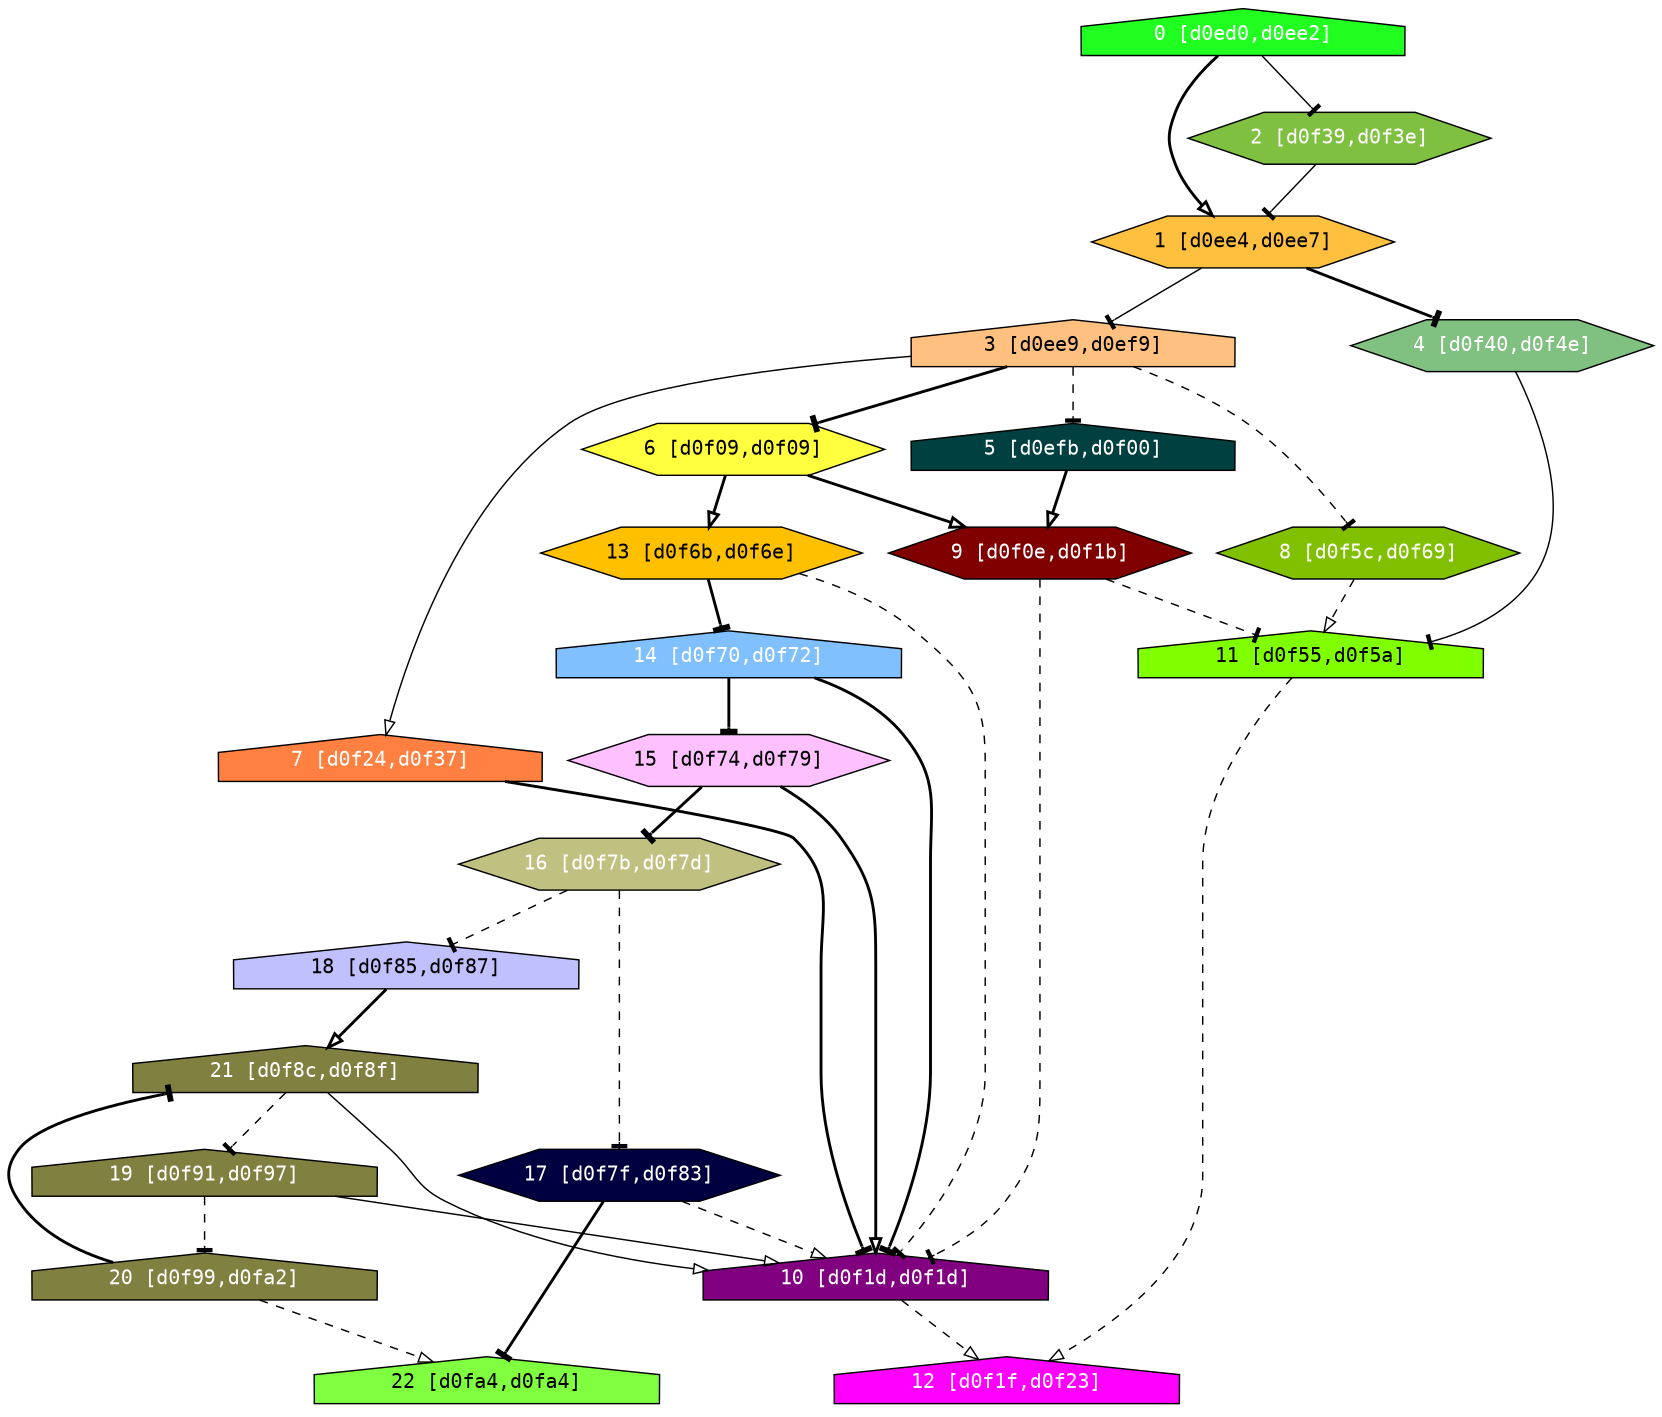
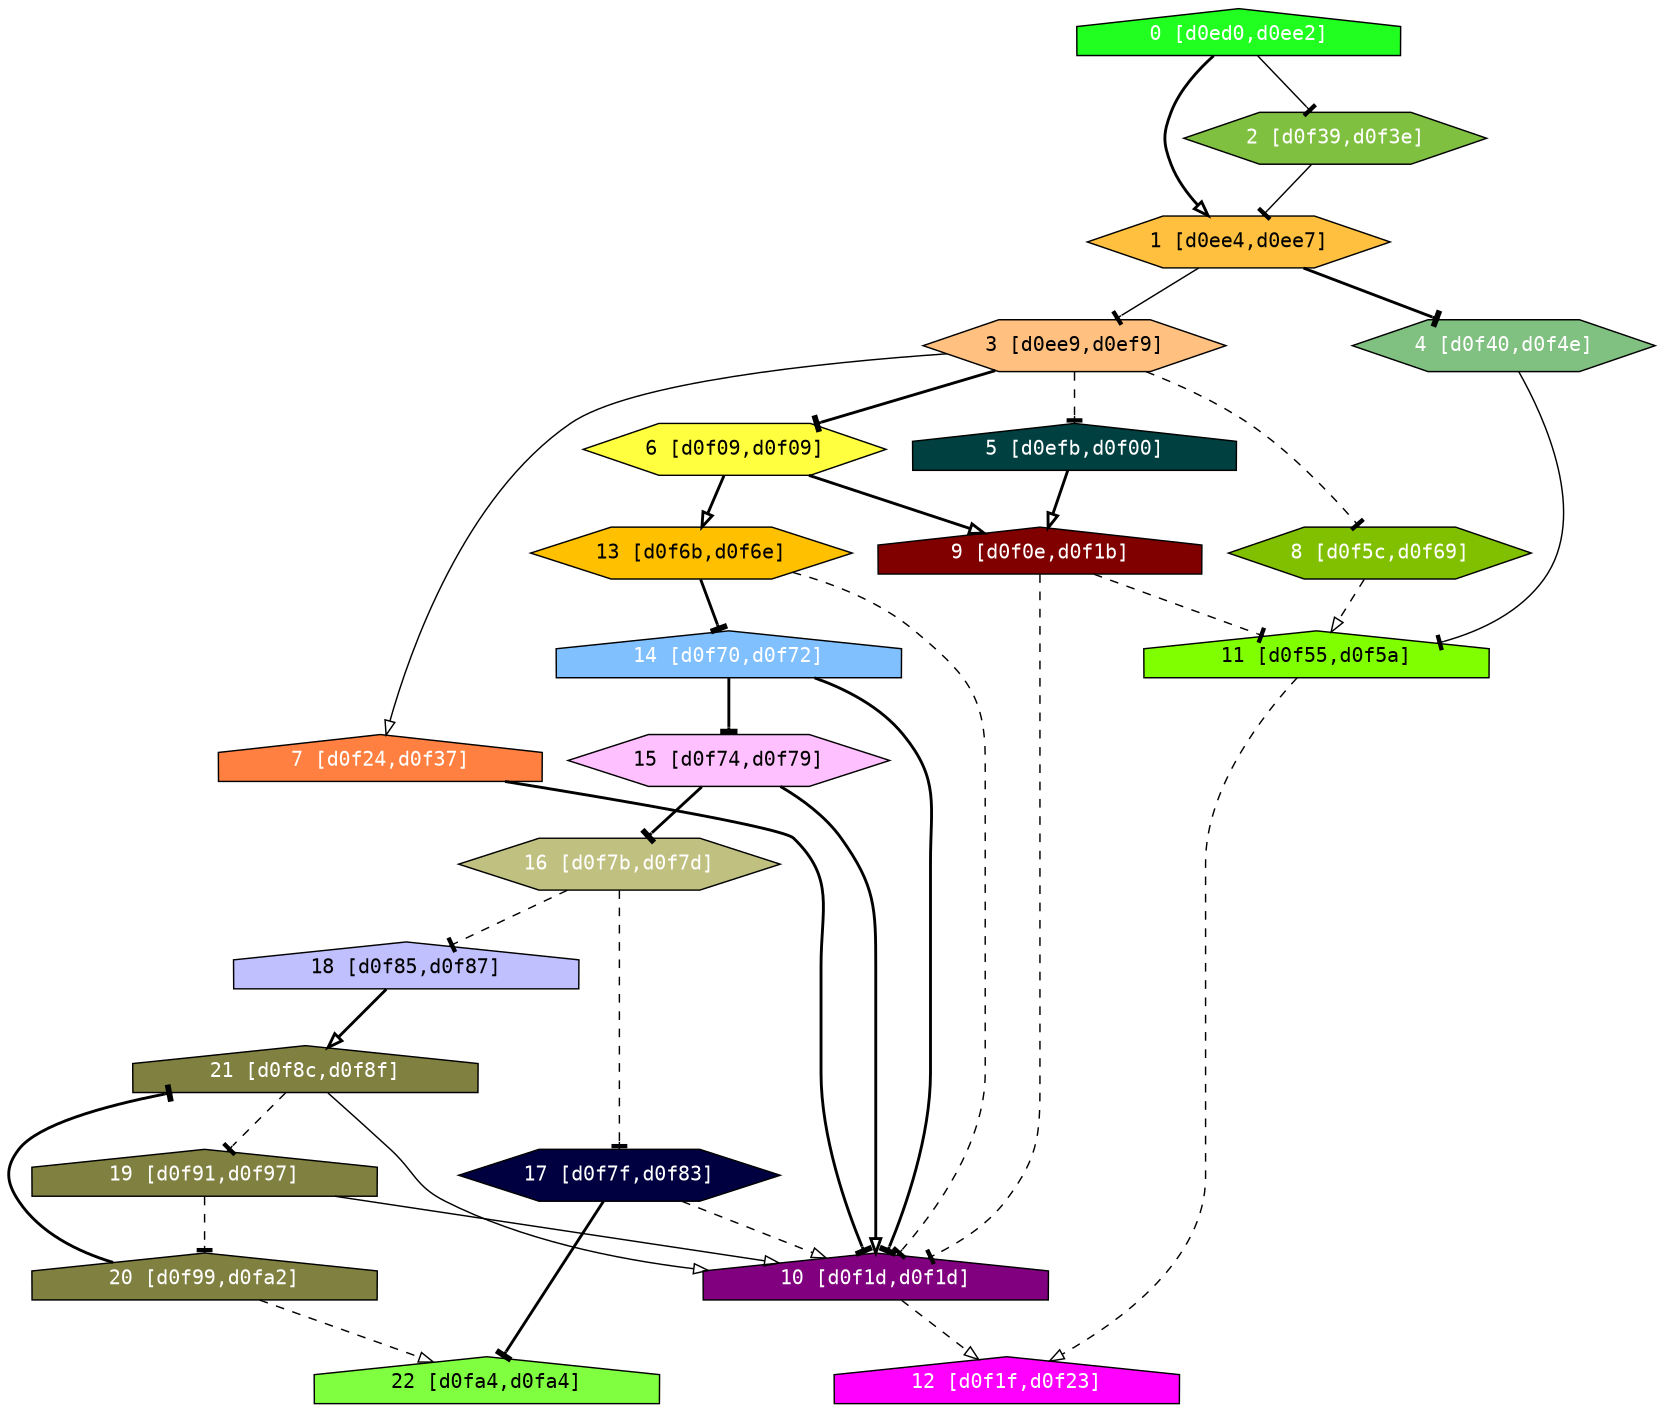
node "3 [d0ee9,d0ef9]": shape house -> hexagon
node "9 [d0f0e,d0f1b]": shape hexagon -> house
